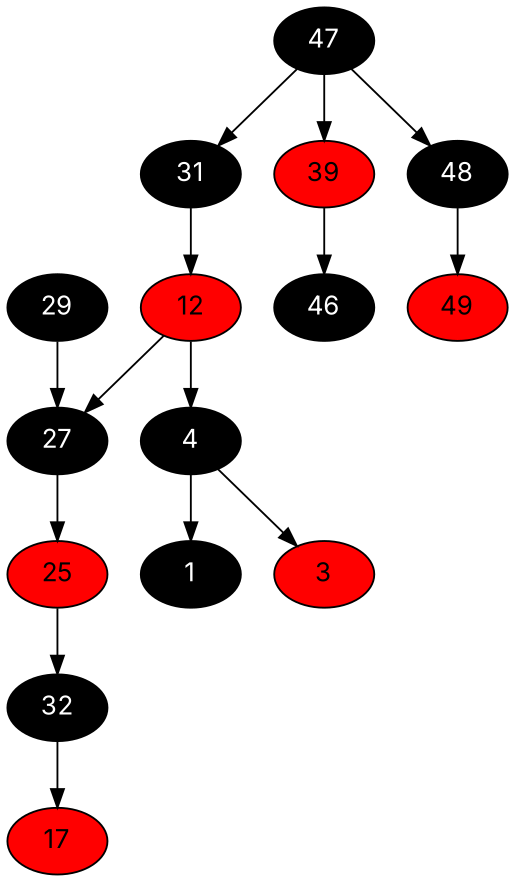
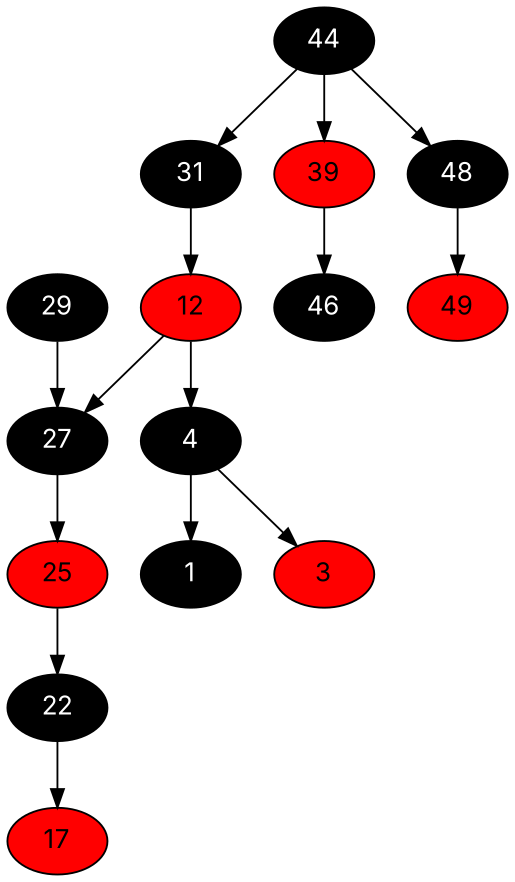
node "47": label "47" -> "44"
node "32": label "32" -> "22"
